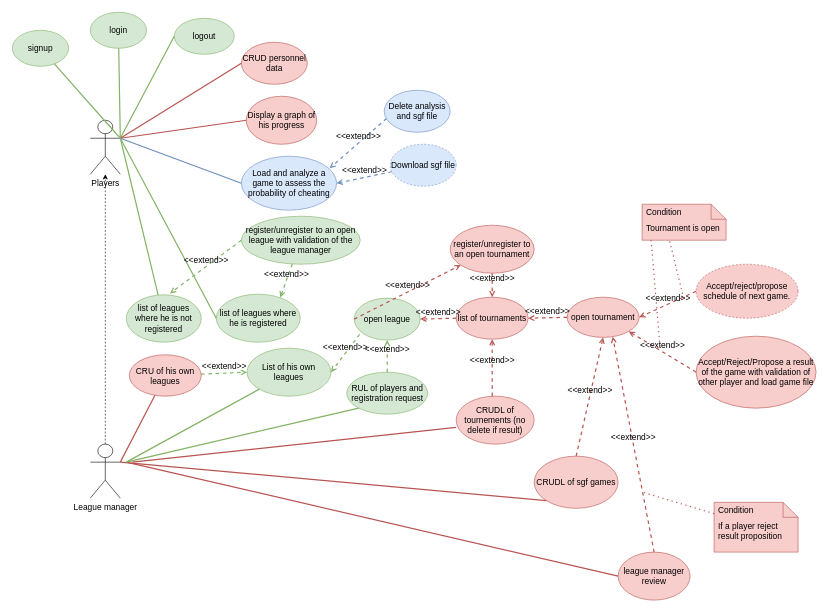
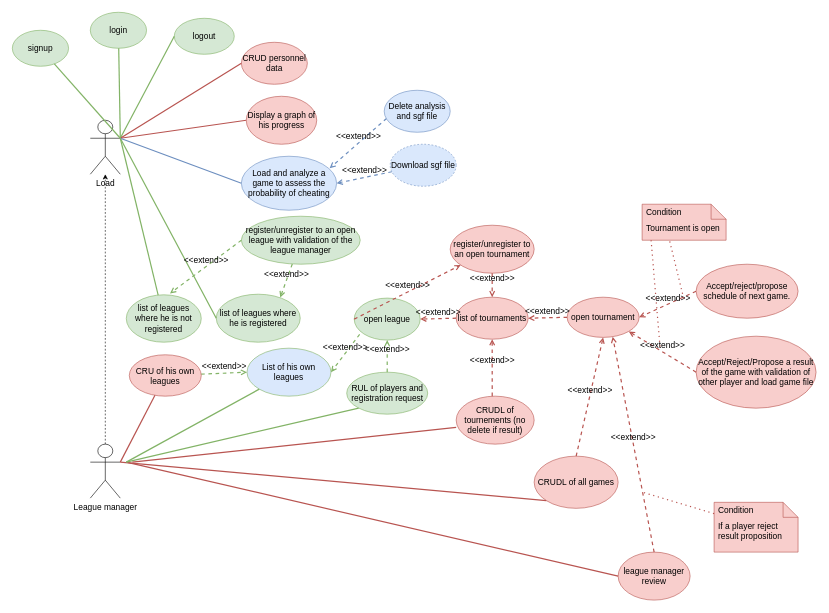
node "Players": label "Players" -> "Load"
node "Accept/reject/propose schedule of next game.": style dashed -> solid
node "List of his own leagues": fillcolor #d5e8d4 -> #dae8fc
node "CRUDL of sgf games": label "CRUDL of sgf games" -> "CRUDL of all games"
